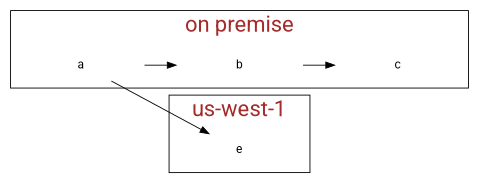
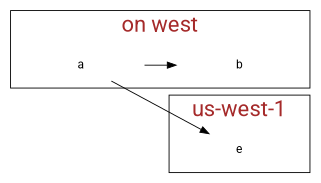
cluster "on premise": label "on premise" -> "on west"
node "c": removed
